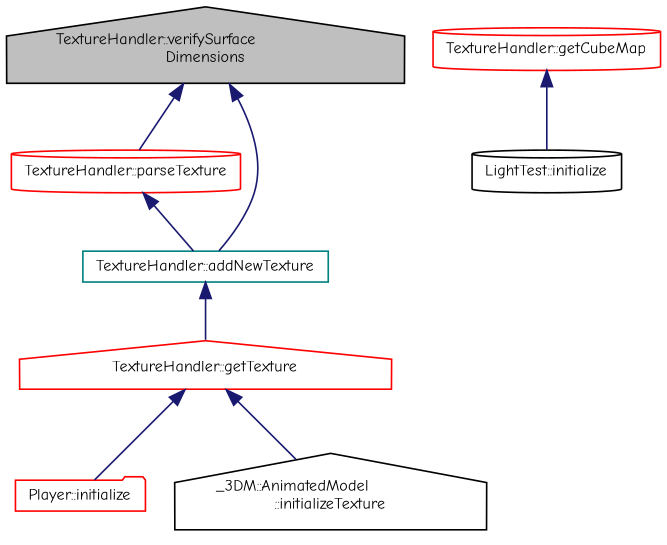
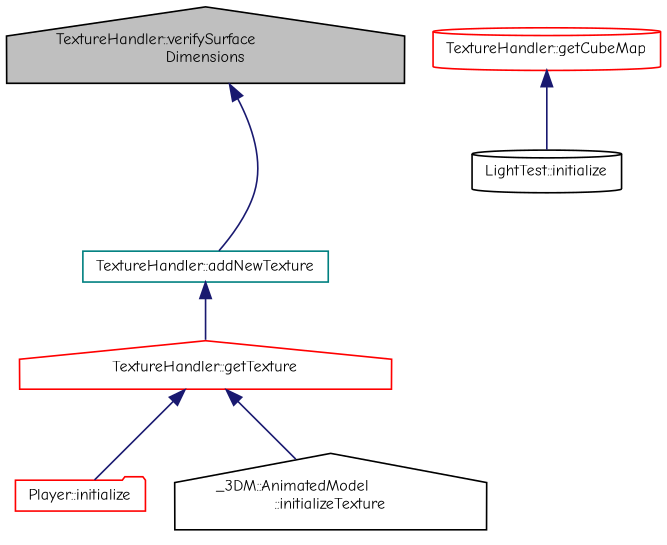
node "TextureHandler::parseTexture": removed
